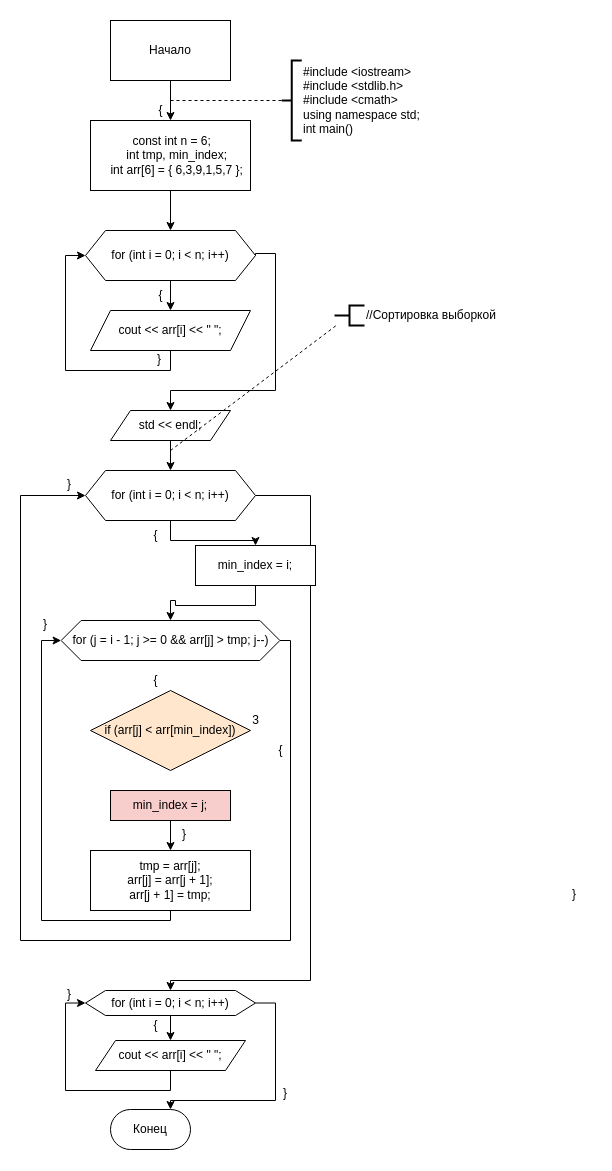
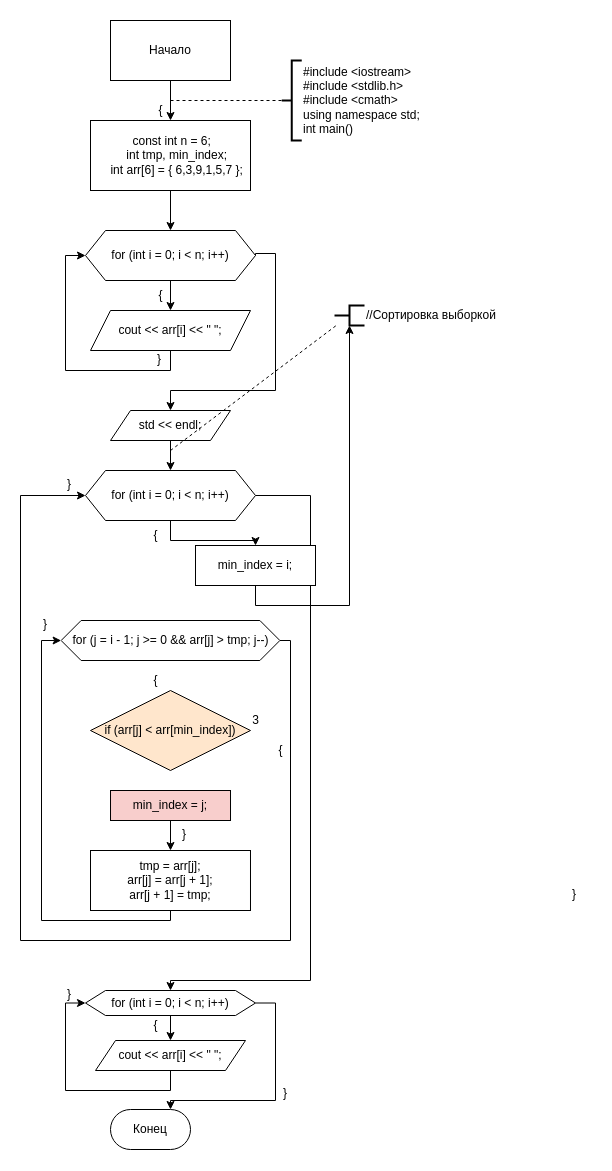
edge "min_index = i;" -> "for (j = i - 1; j >= 0 && arr[j] > tmp; j--)": now "min_index = i;" -> "//Сортировка выборкой"
